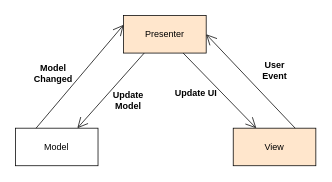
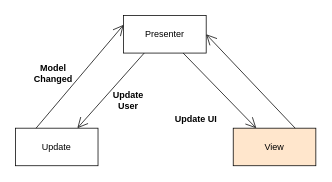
node "Presenter": fillcolor #ffe6cc -> #ffffff
node "User Event": removed
node "Update UI": moved (195, 93) -> (195, 119)
node "Update Model": label "Update Model" -> "Update User"
node "Model": label "Model" -> "Update"
